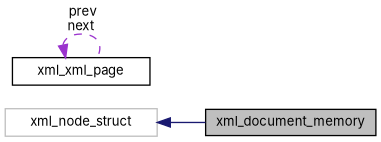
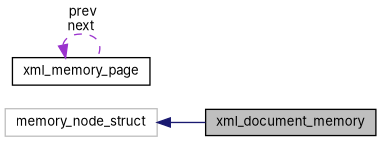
node "xml_xml_page": label "xml_xml_page" -> "xml_memory_page"
node "xml_node_struct": label "xml_node_struct" -> "memory_node_struct"
